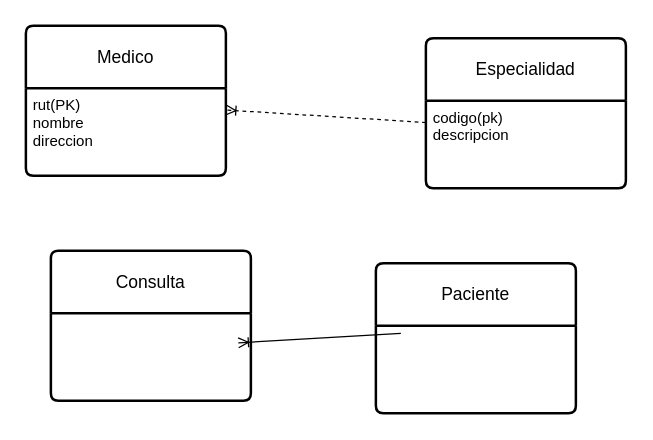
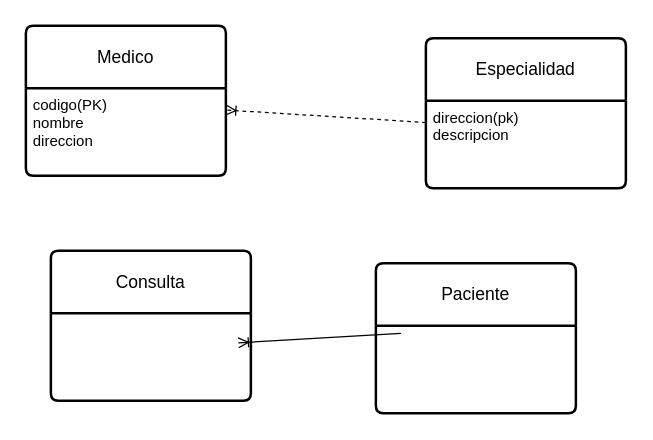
node "rut(PK) nombre direccion": label "rut(PK) nombre direccion" -> "codigo(PK) nombre direccion"
node "codigo(pk) descripcion": label "codigo(pk) descripcion" -> "direccion(pk) descripcion"
